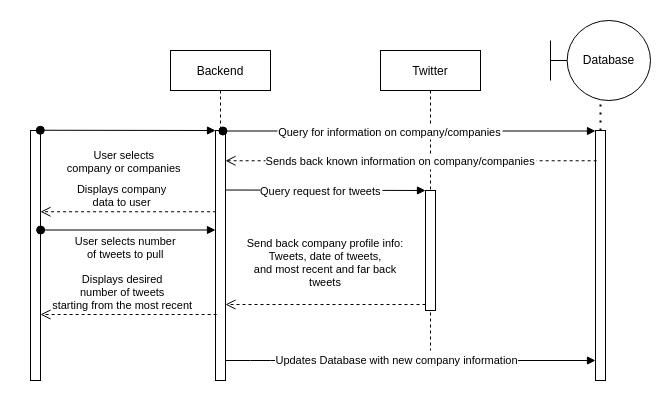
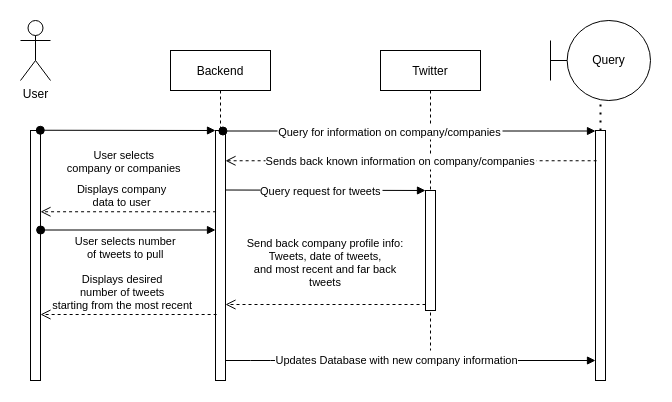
node "User": added
node "Database": label "Database" -> "Query"
